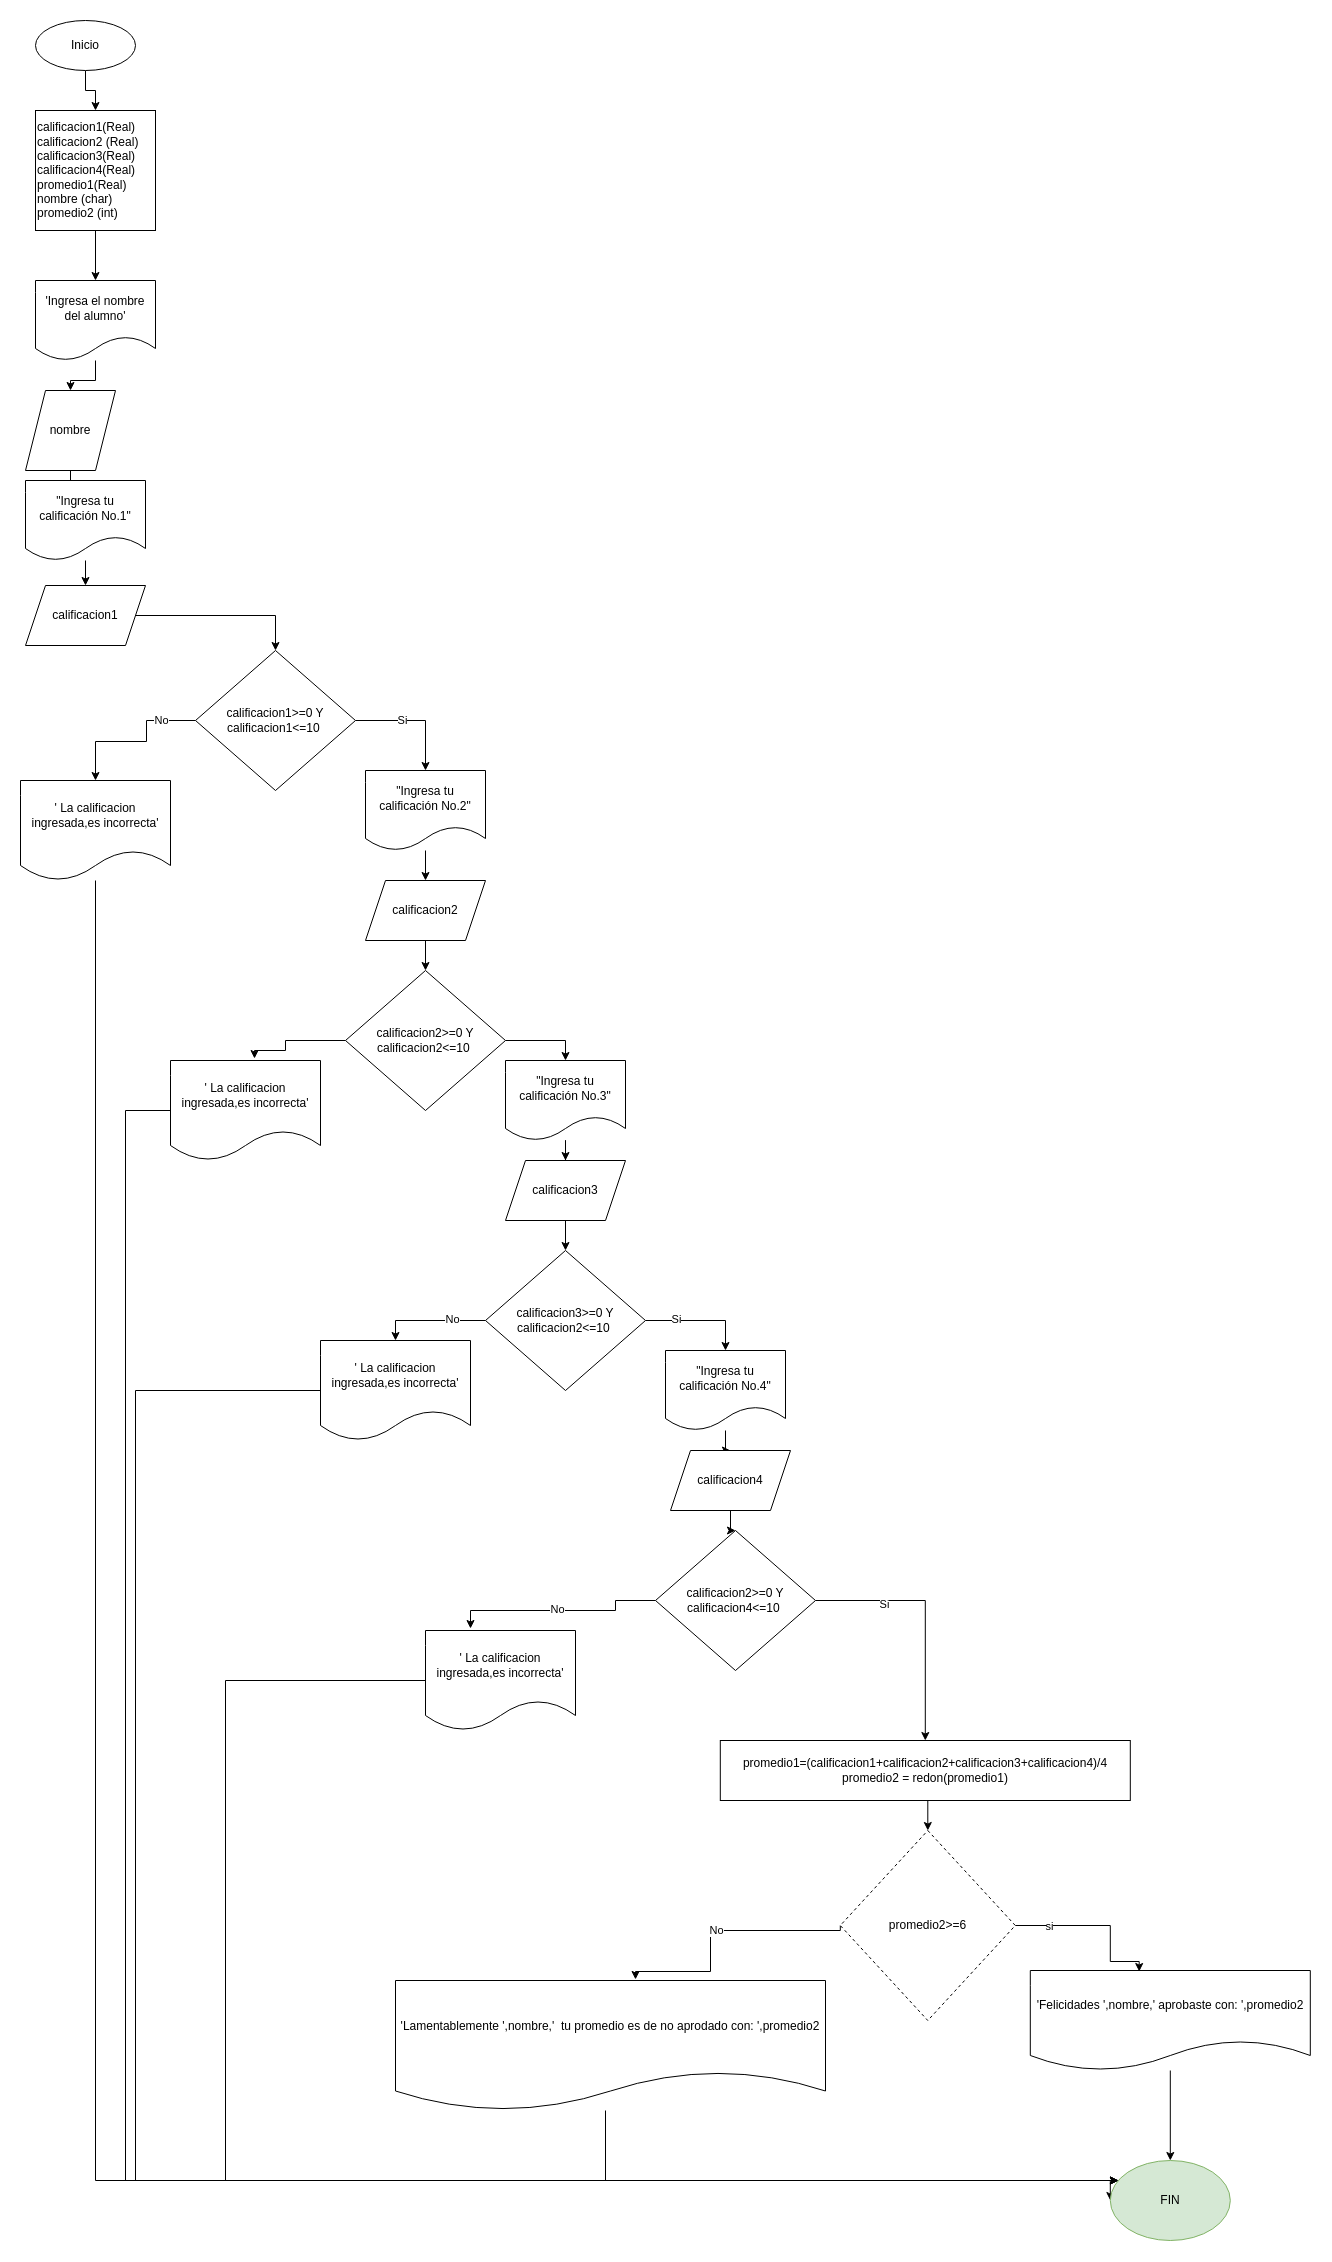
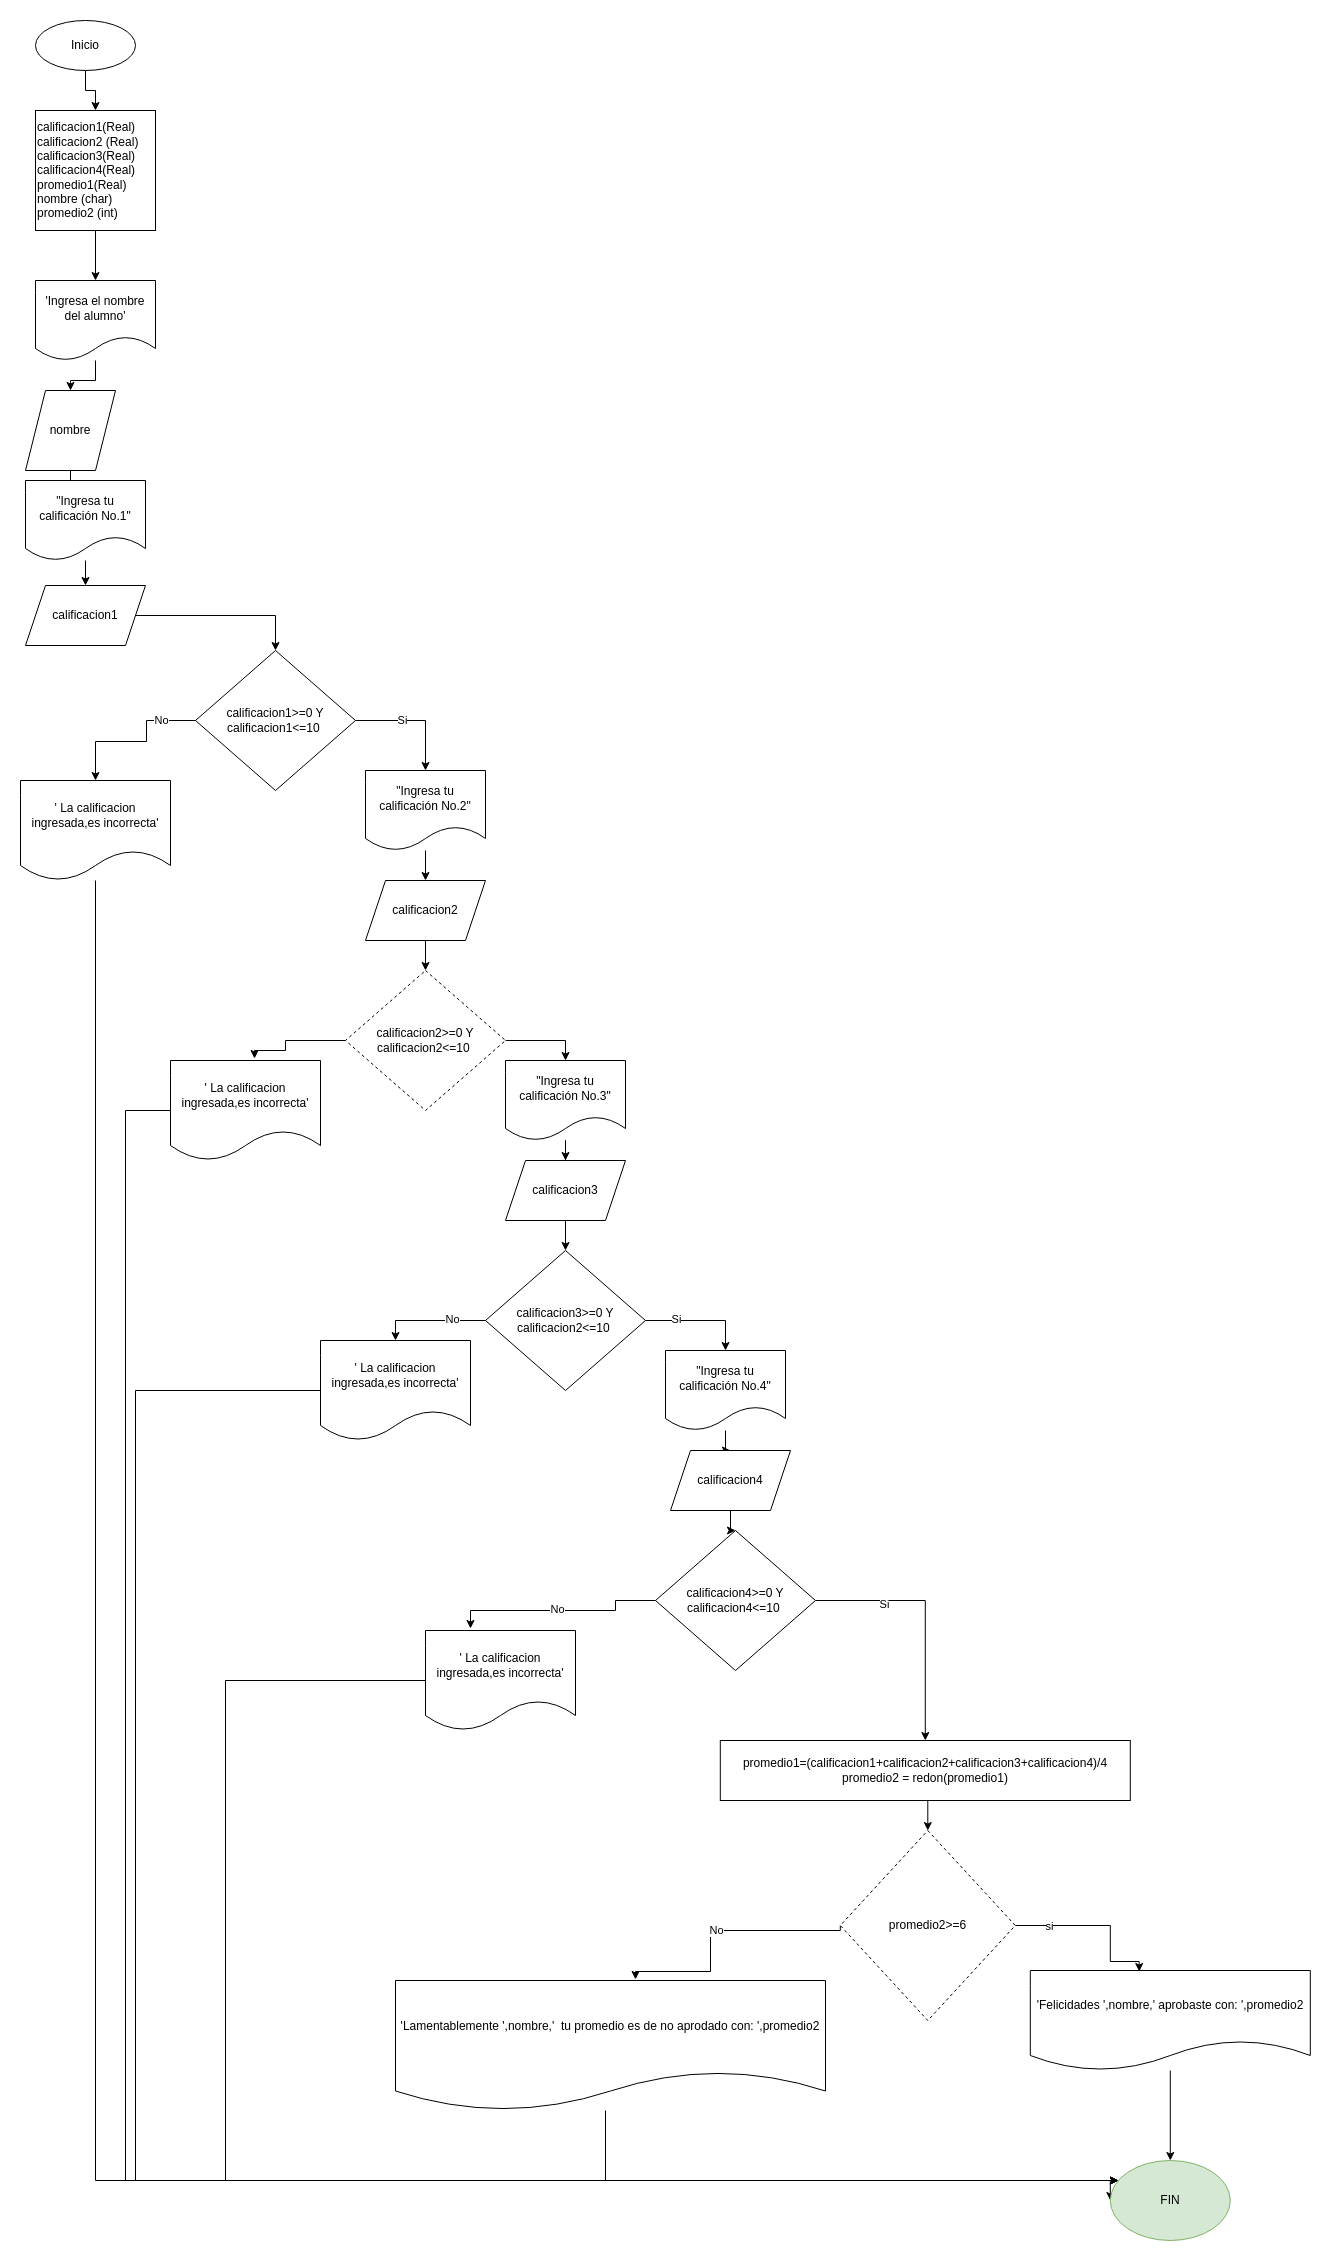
node "calificacion2>=0 Y calificacion2<=10": style solid -> dashed
node "calificacion2>=0 Y calificacion4<=10": label "calificacion2>=0 Y calificacion4<=10" -> "calificacion4>=0 Y calificacion4<=10"
